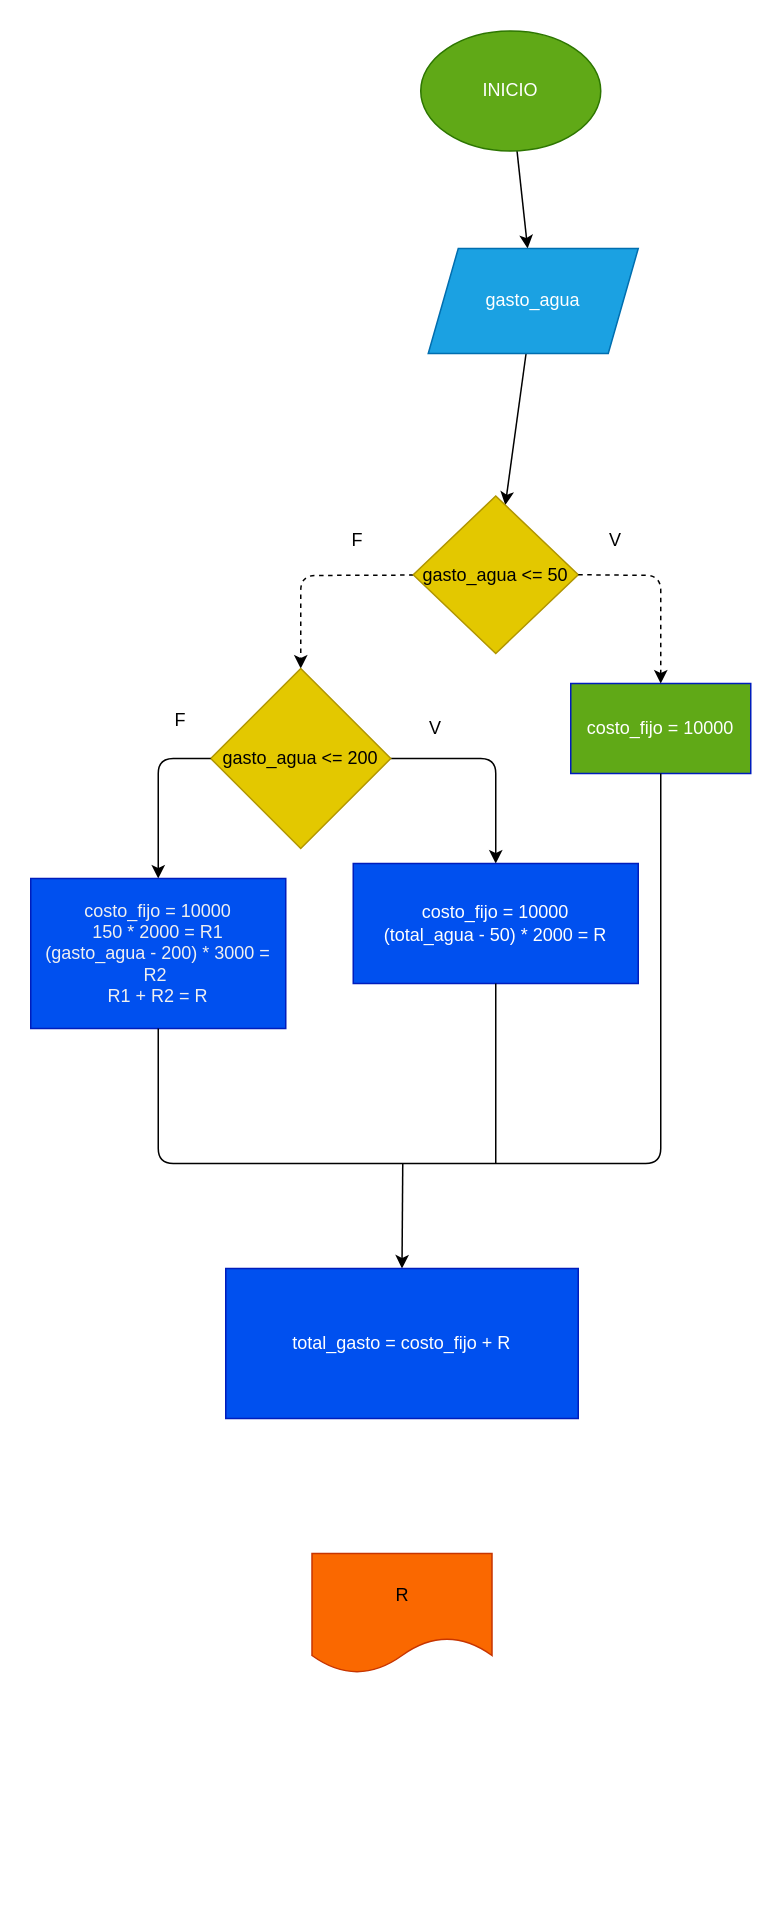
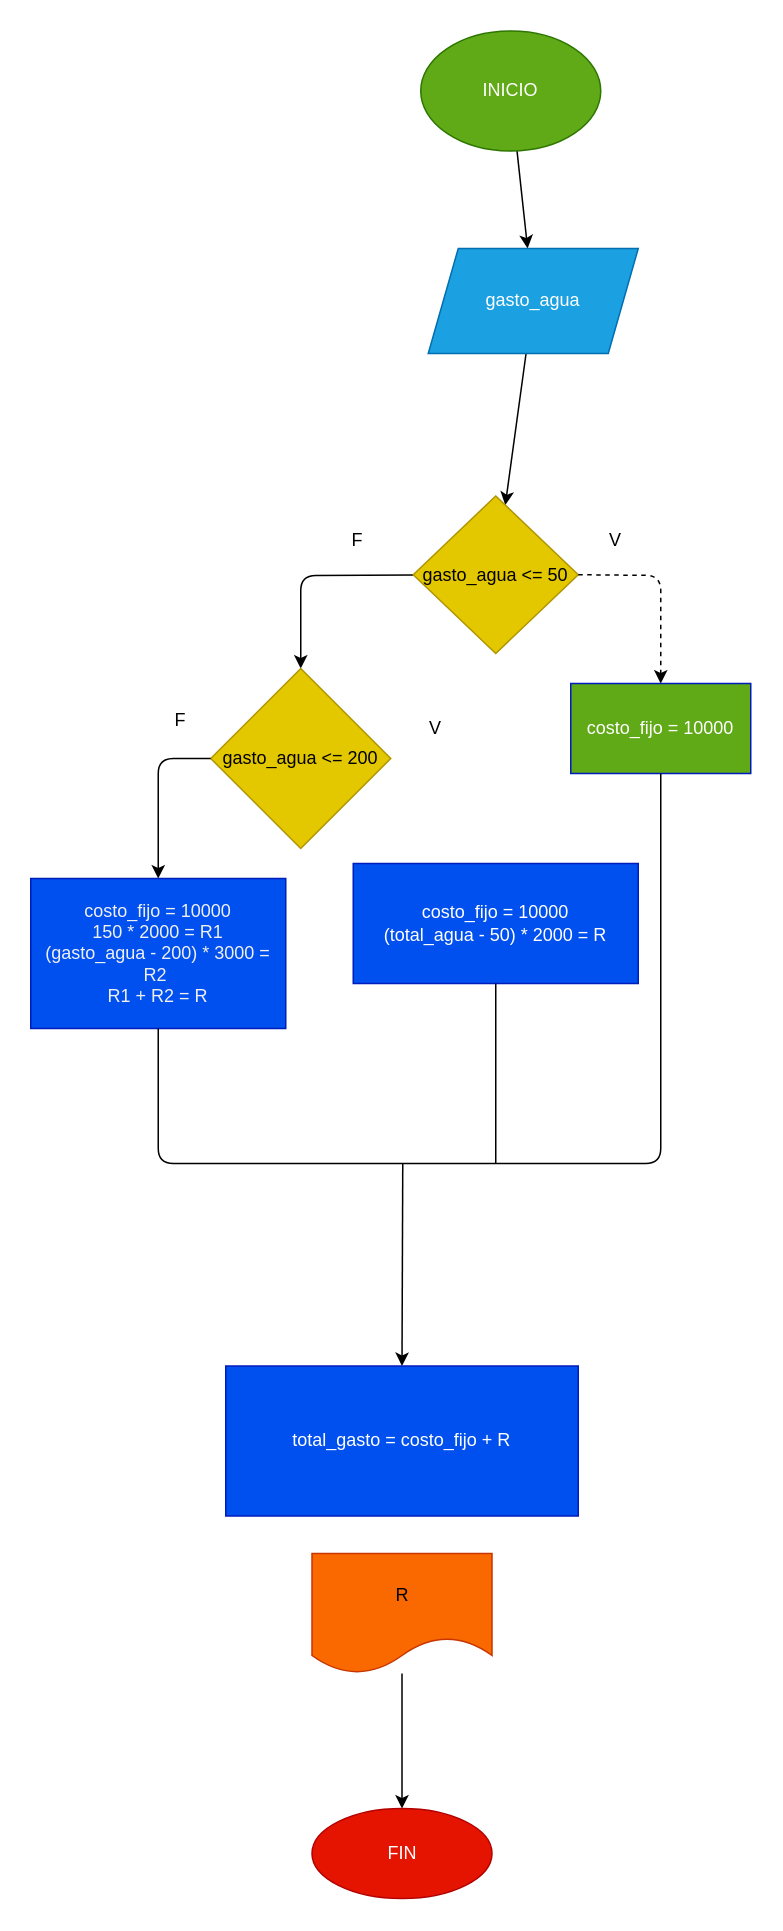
edge "gasto_agua <= 50" -> "gasto_agua <= 200": style dashed -> solid
edge "gasto_agua <= 200" -> "costo_fijo = 10000 (total_agua - 50) * 2000 = R": removed
node "total_gasto = costo_fijo + R": moved (402, 1343) -> (402, 1441)
edge "R" -> "FIN": added
node "FIN": added
